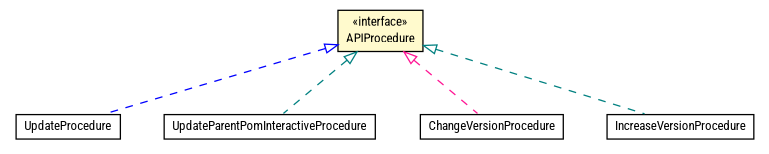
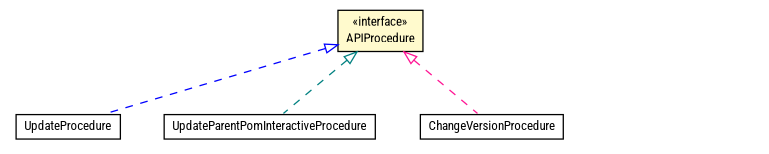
node "IncreaseVersionProcedure": removed
